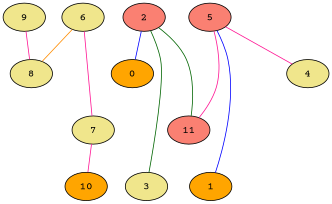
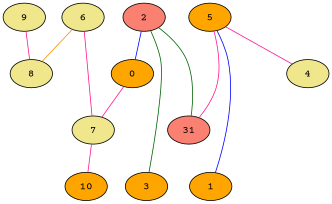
node "5": fillcolor salmon -> orange
edge "0" -- "7": added
node "11": label "11" -> "31"
node "3": fillcolor khaki -> orange
